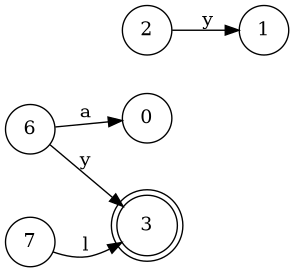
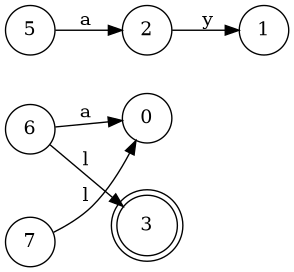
node "5": added
edge "6" -> "3": label "y" -> "l"
edge "7" -> "3": now "7" -> "0"
